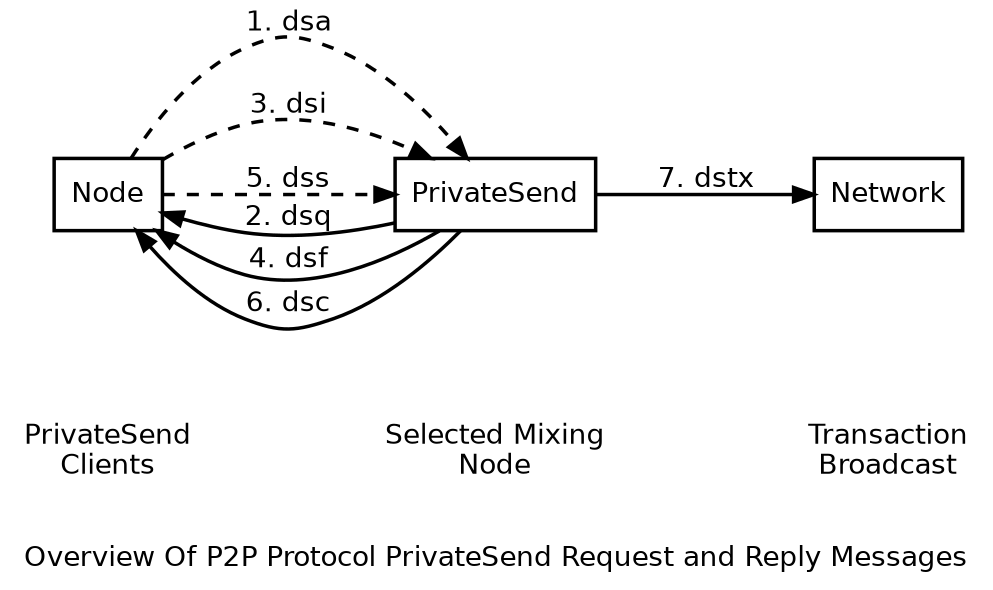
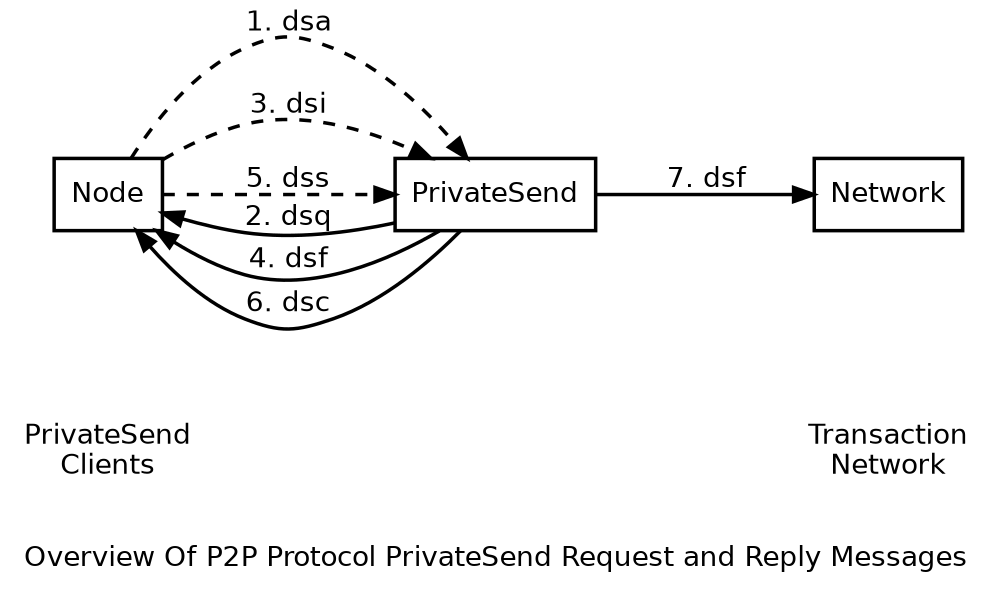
edge "PrivateSend" -> "Network": label "7. dstx" -> "7. dsf"
node "Selected Mixing Node": removed
node "Transaction Broadcast": label "Transaction Broadcast" -> "Transaction Network"
